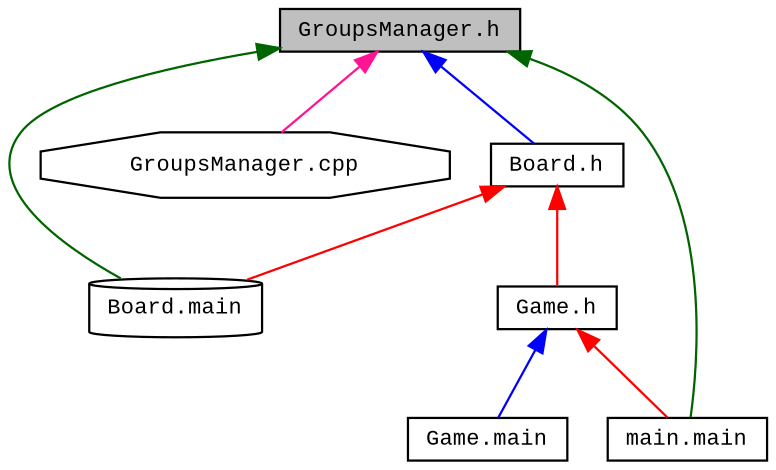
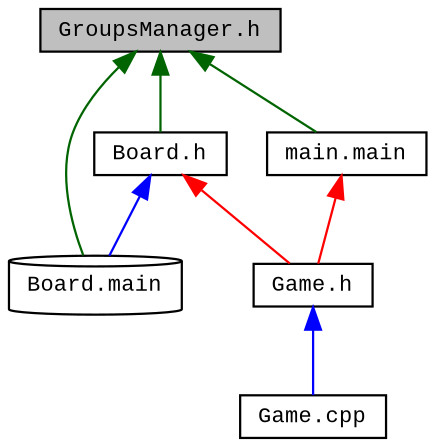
edge "Board.h" -> "GroupsManager.h": color blue -> darkgreen
node "GroupsManager.cpp": removed
edge "Board.main" -> "Board.h": color red -> blue
edge "main.main" -> "Game.h": reversed
node "Game.main": label "Game.main" -> "Game.cpp"
